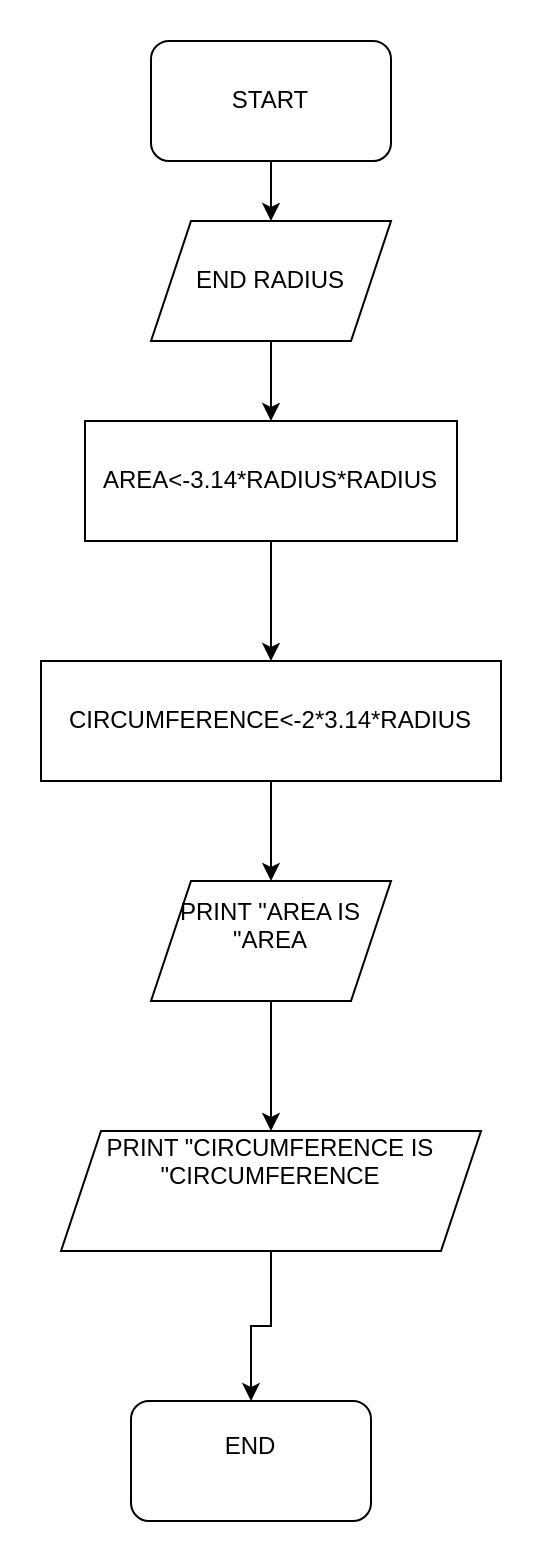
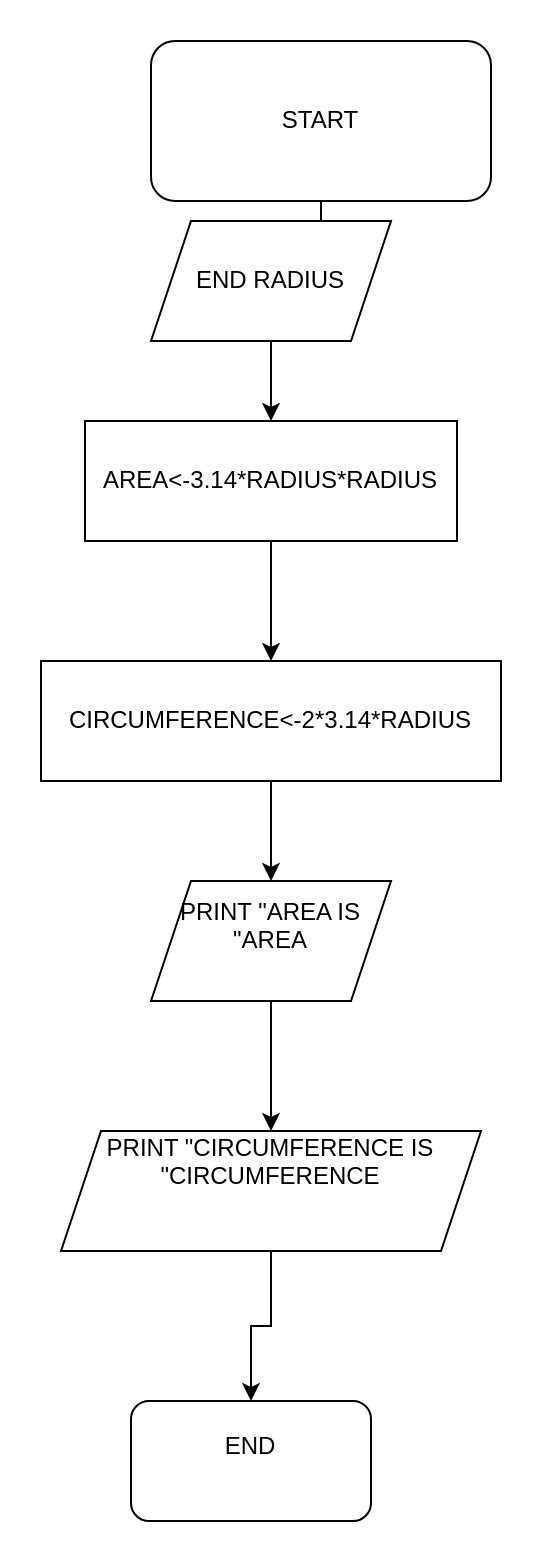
node "START": size 240x120 -> 340x160
